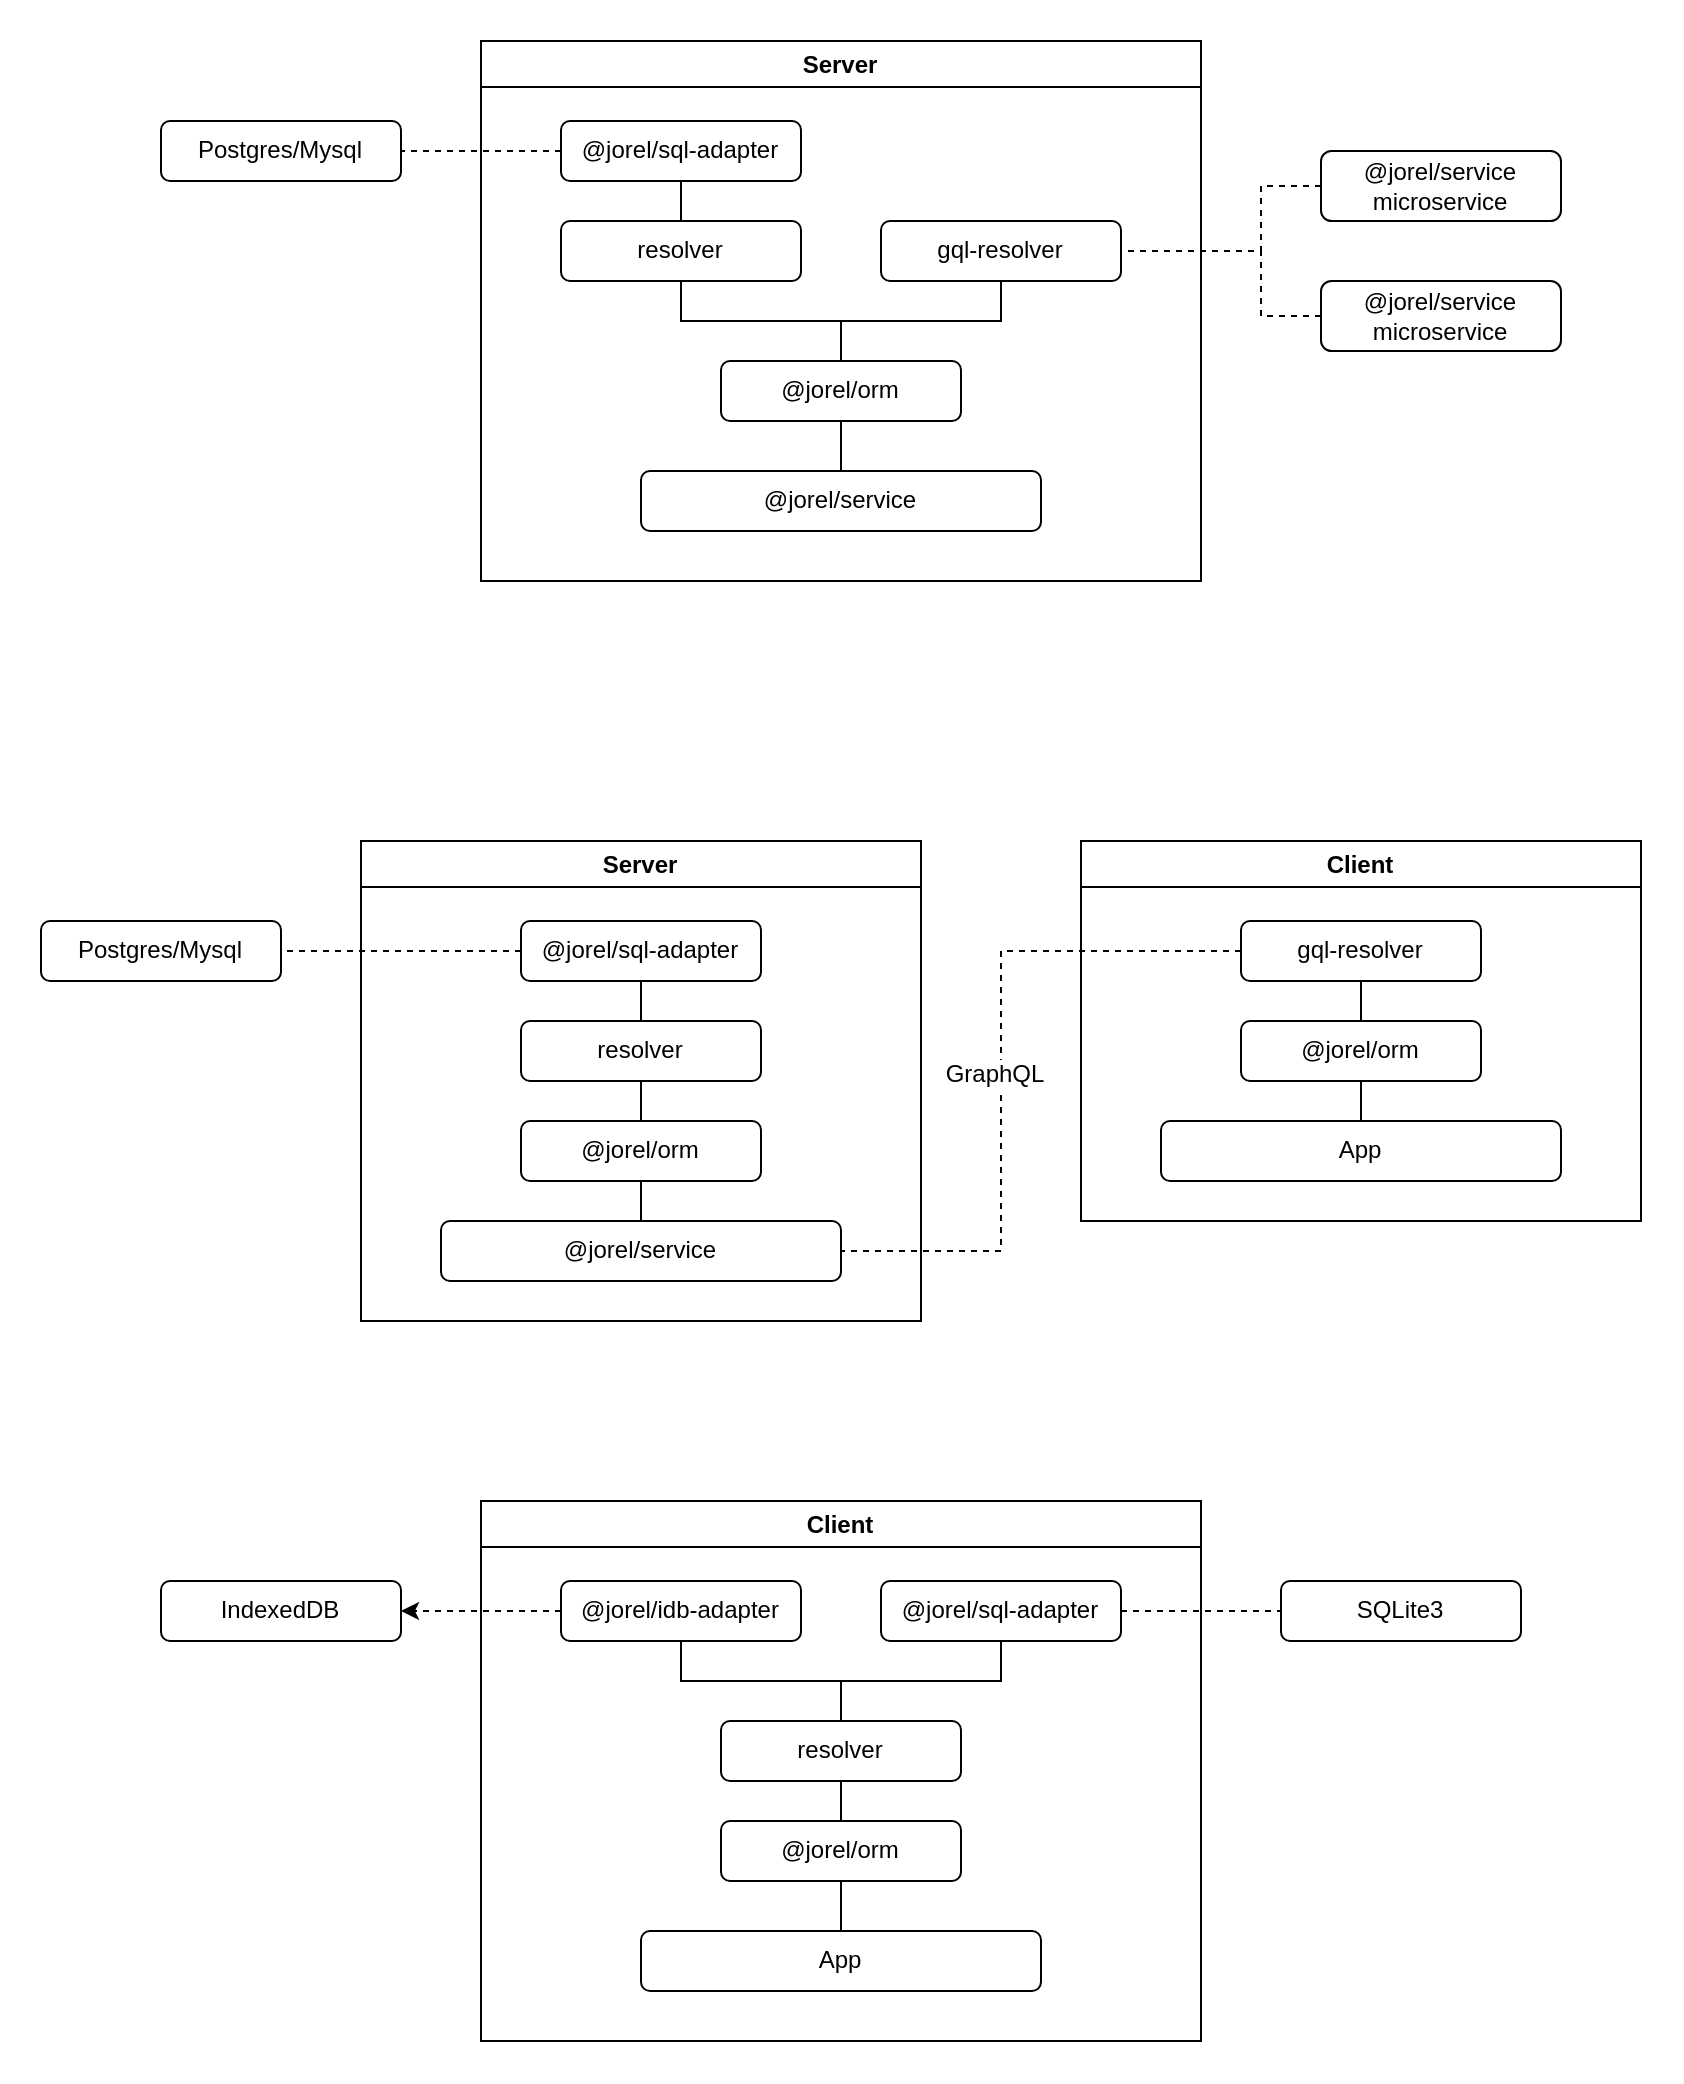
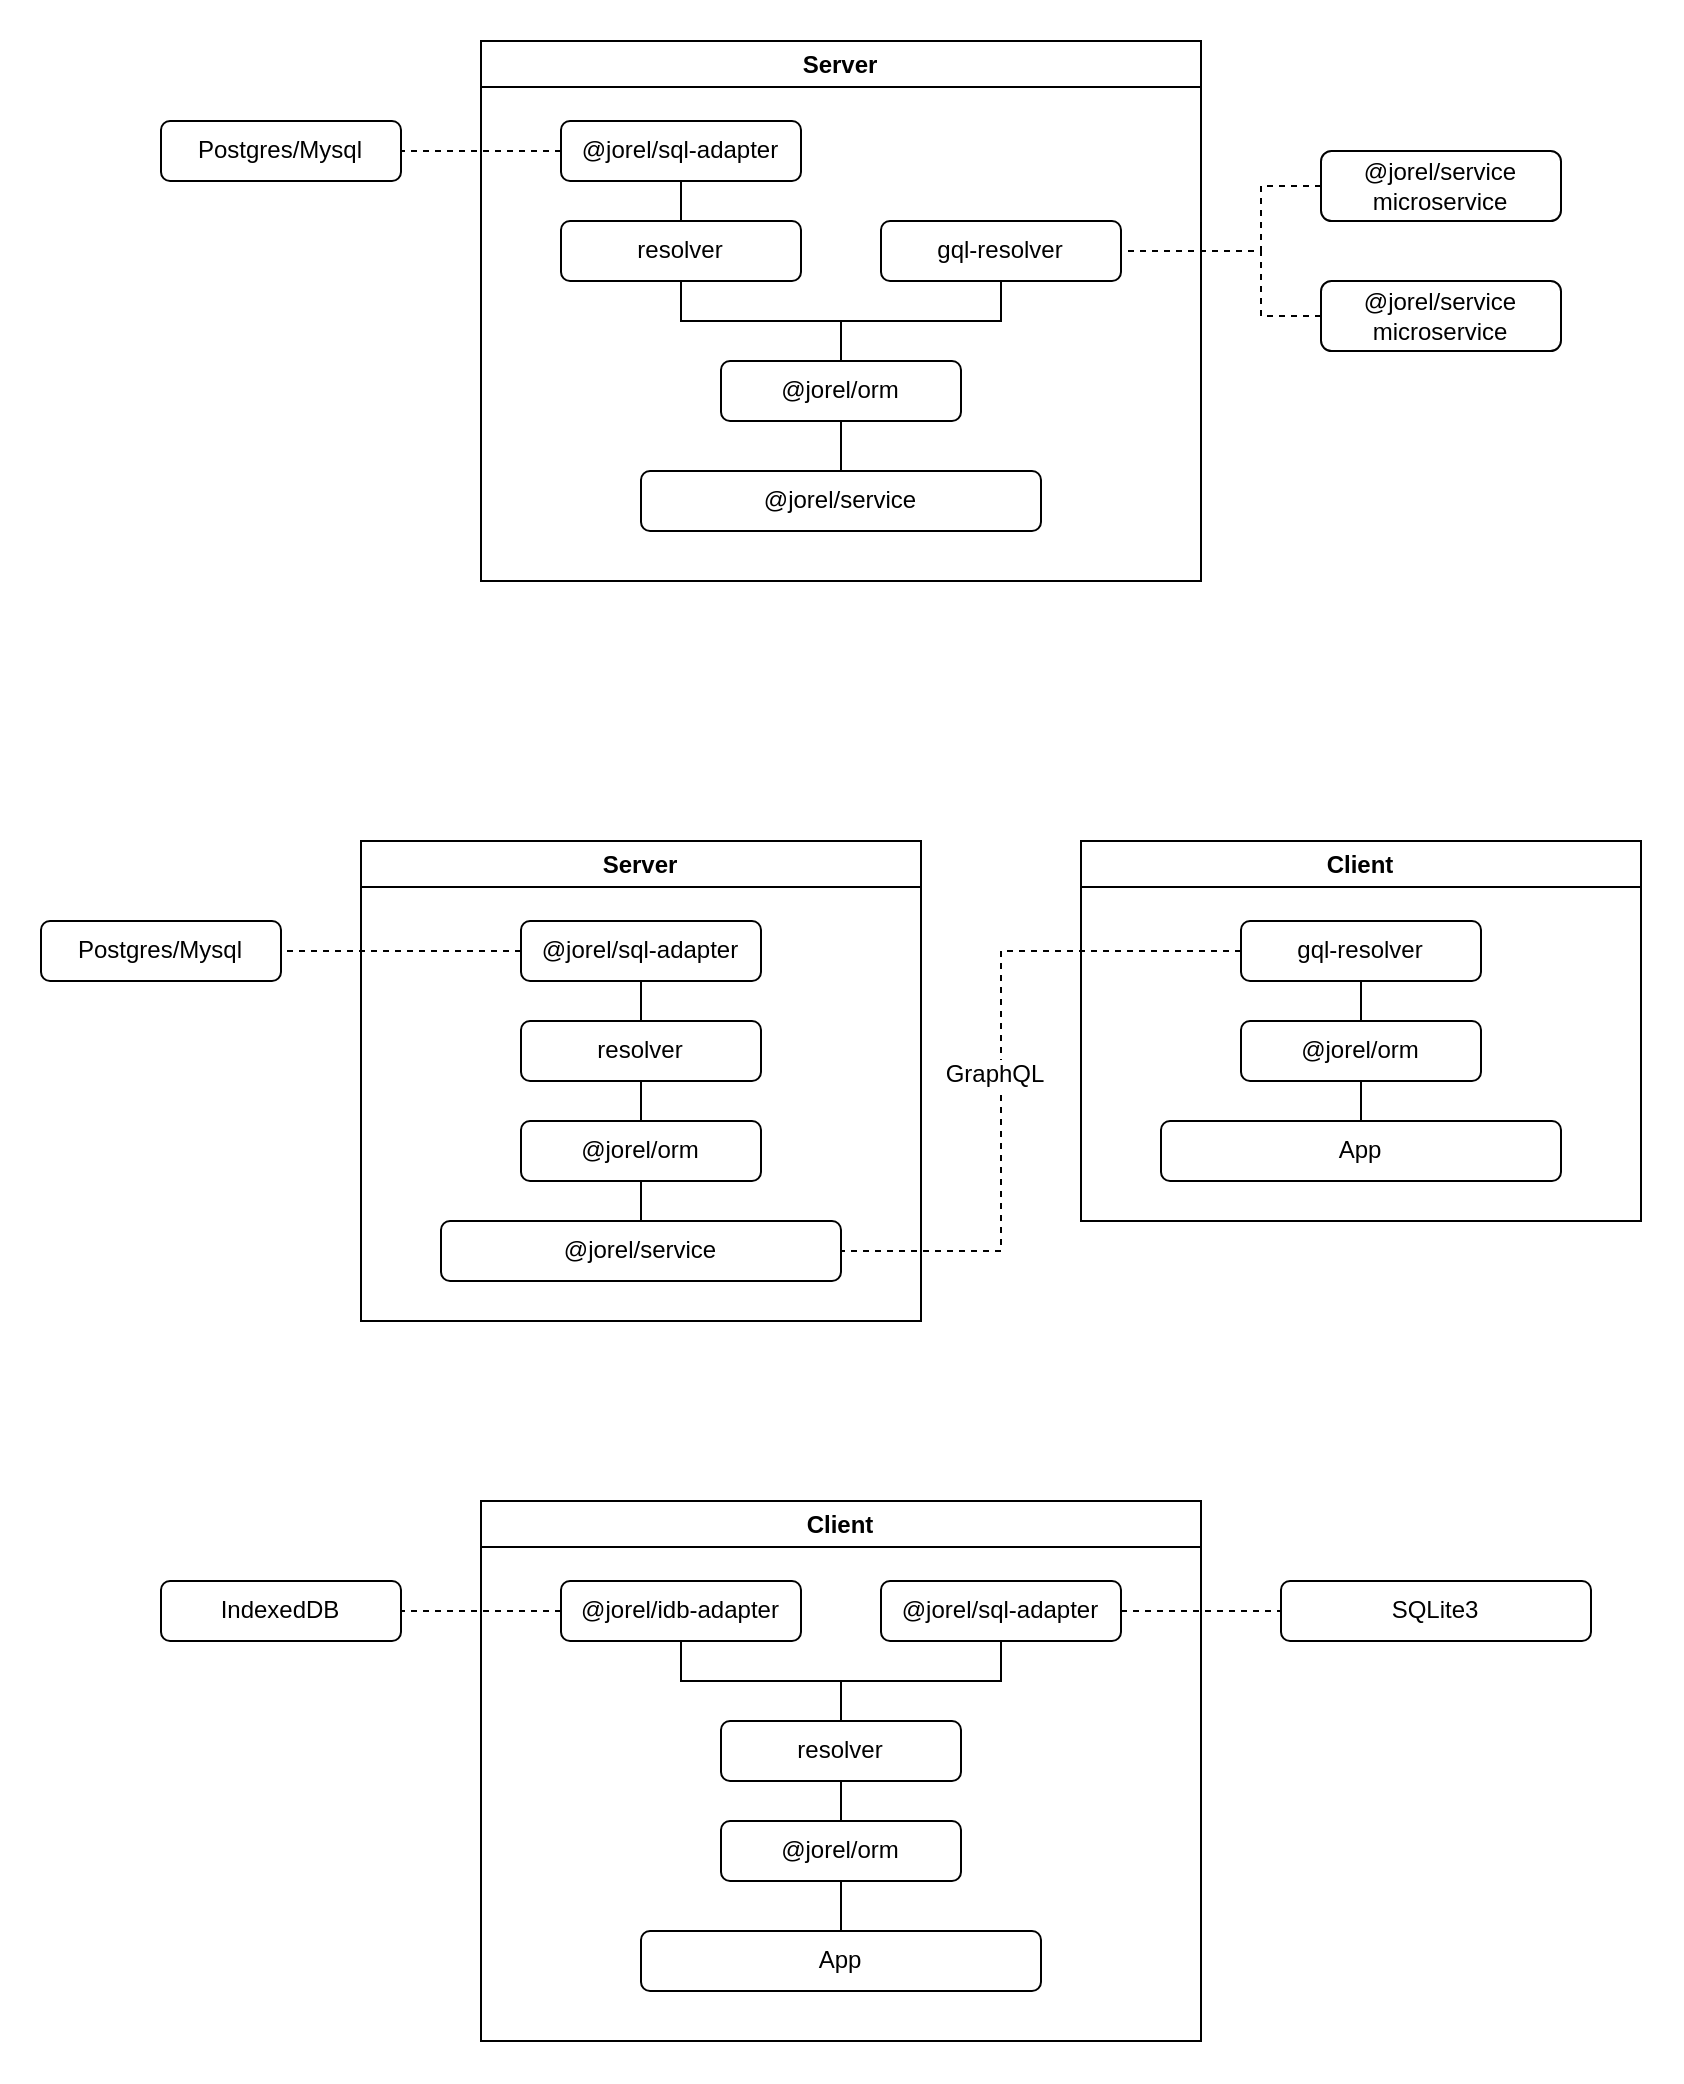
edge "@jorel/idb-adapter" -> "IndexedDB": arrowhead classic -> none
node "SQLite3": size 240x60 -> 310x60
